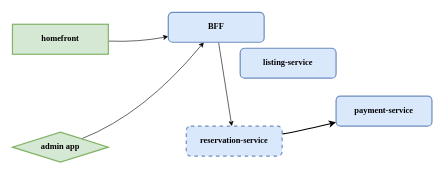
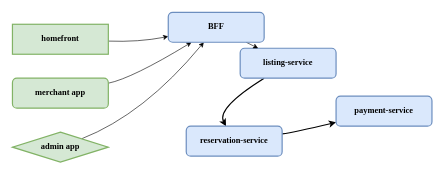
edge "merchant app" -> "BFF": added
edge "BFF" -> "reservation-service": now "BFF" -> "listing-service"
node "merchant app": added
edge "listing-service" -> "reservation-service": added
node "reservation-service": style dashed -> solid
